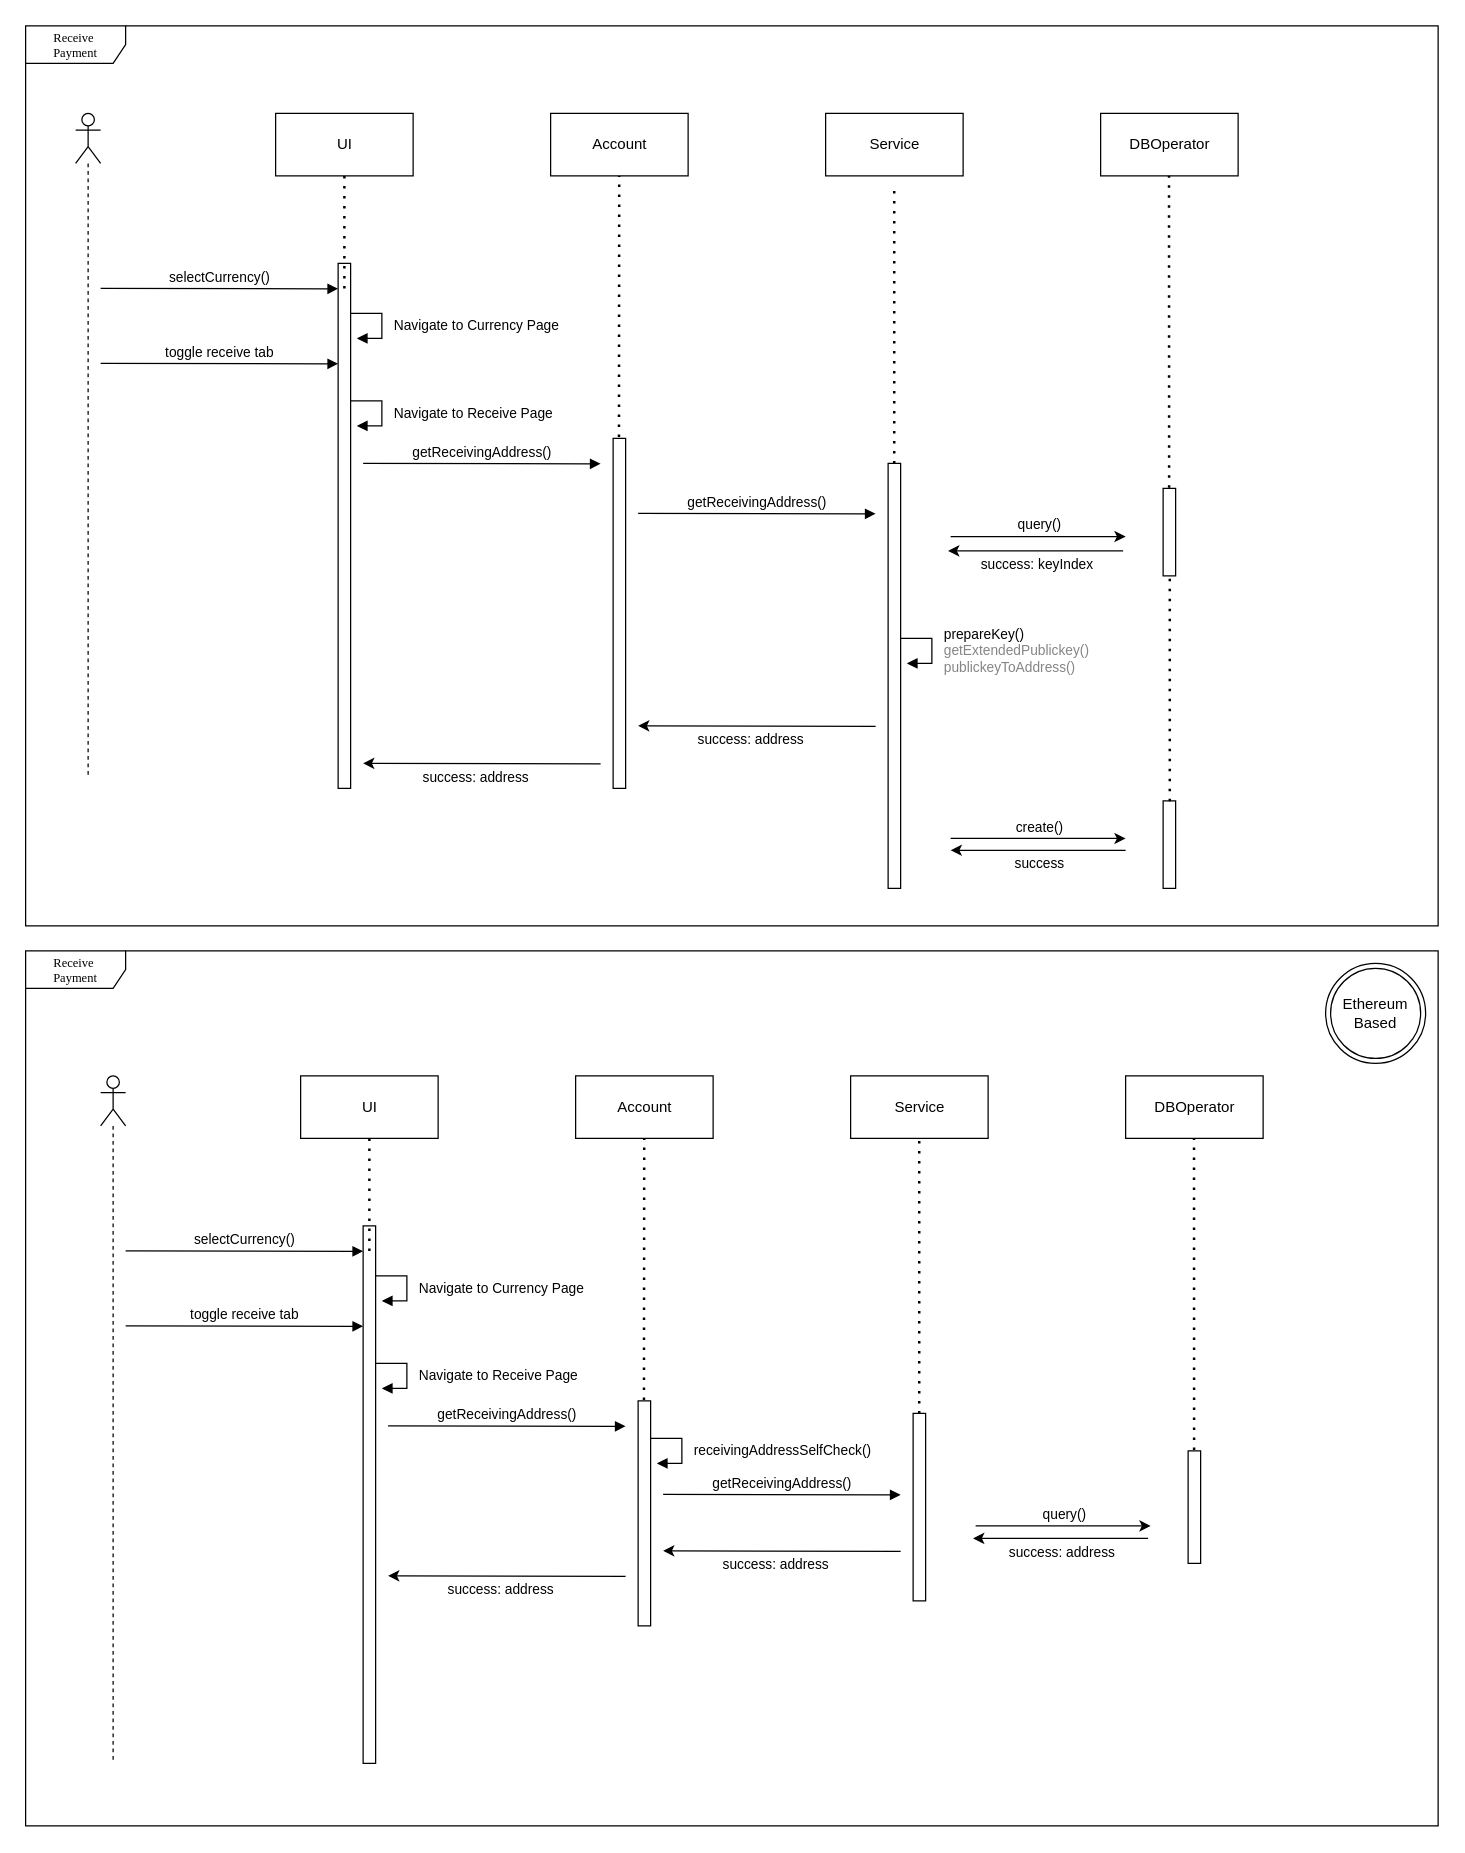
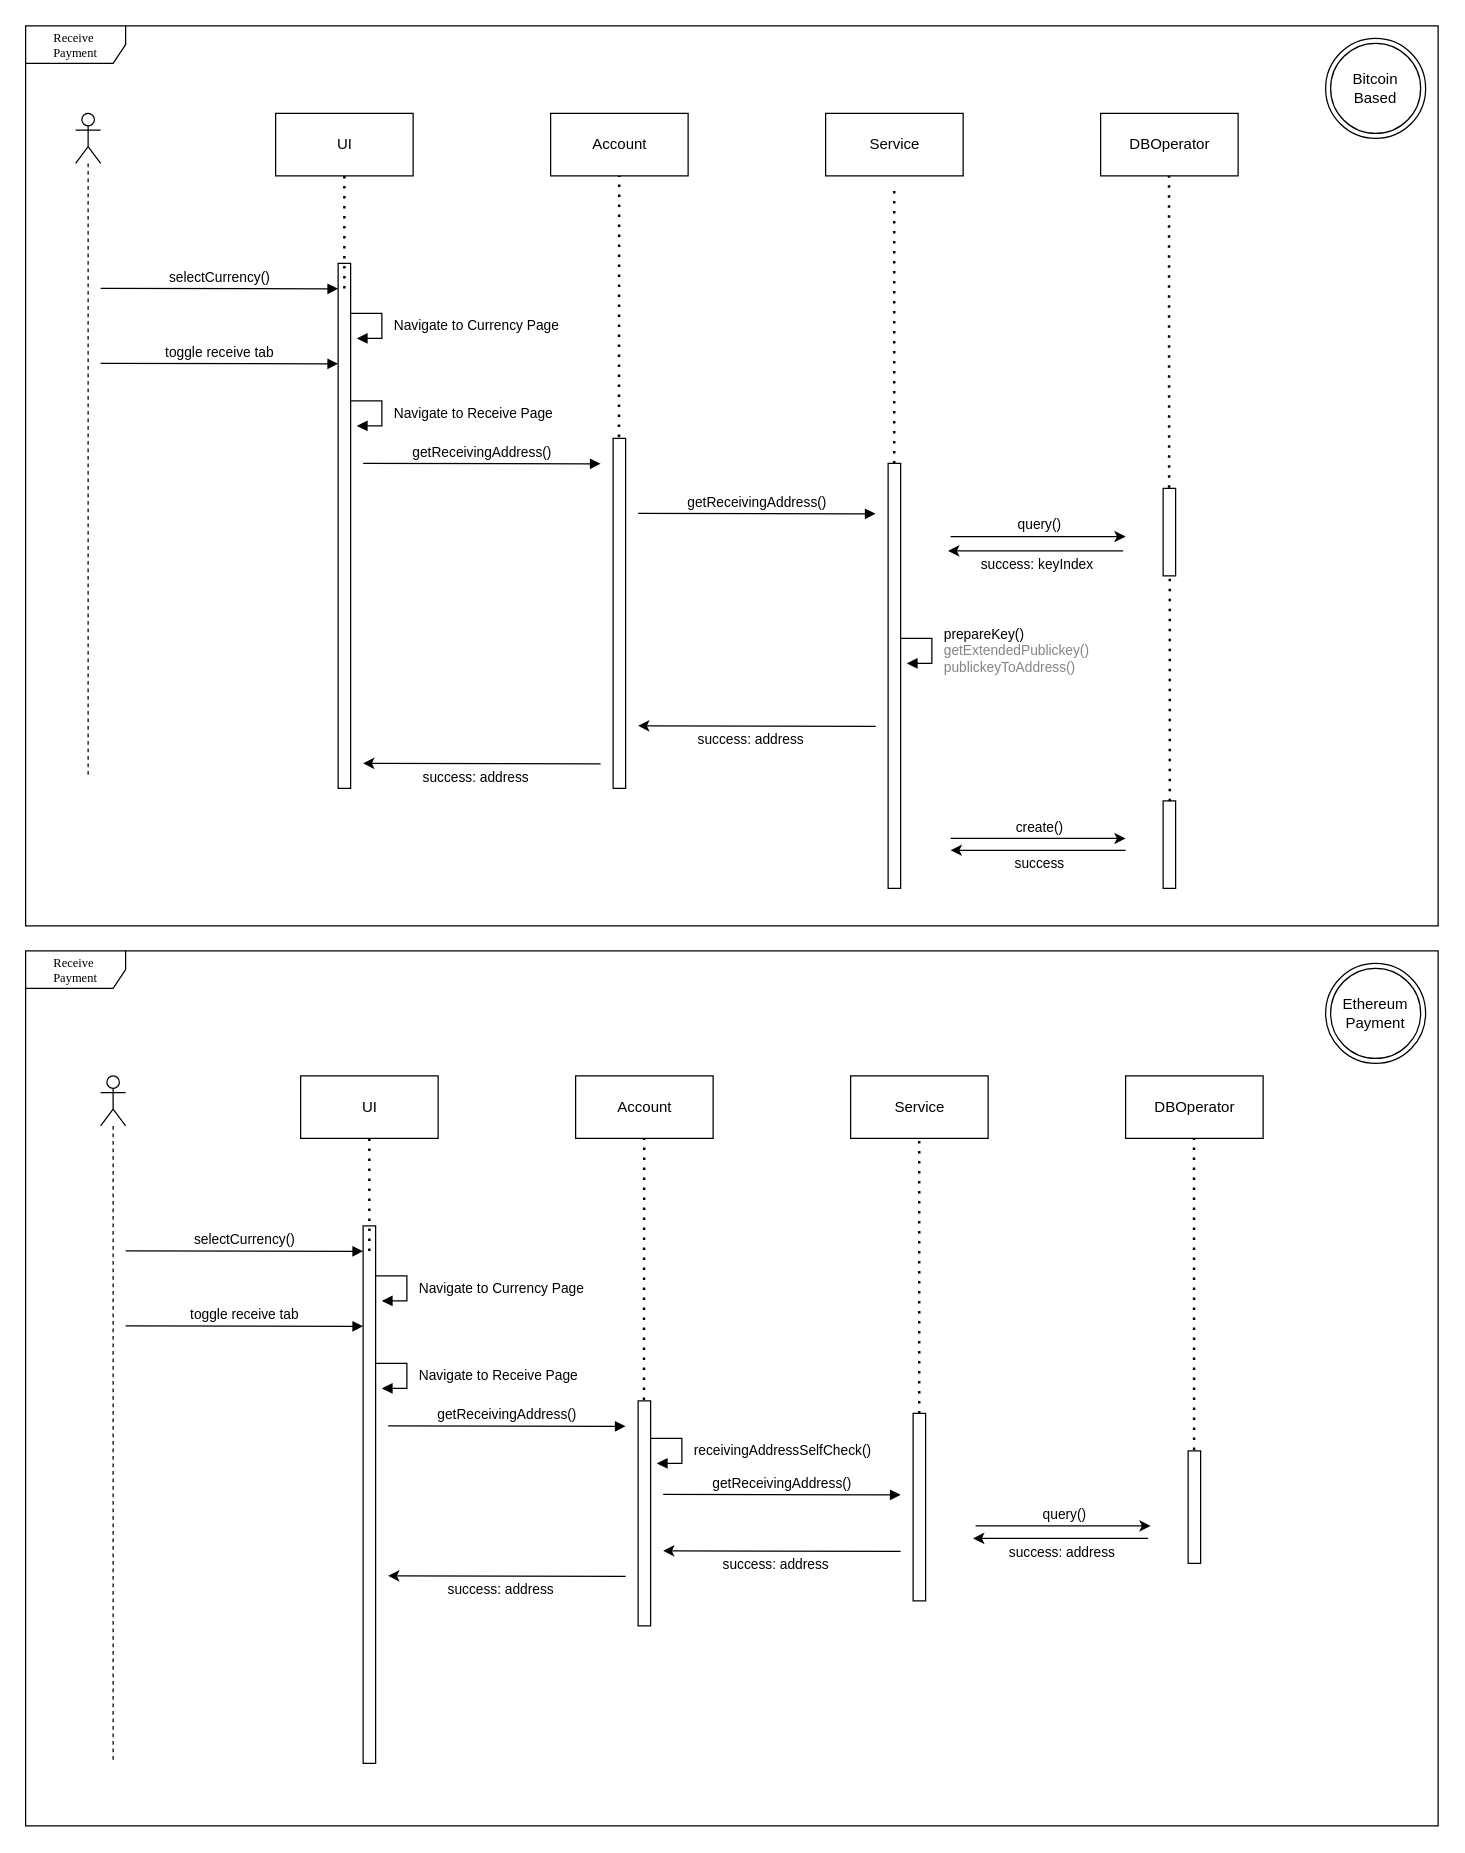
node "Bitcoin Based": added
node "Ethereum Based": label "Ethereum Based" -> "Ethereum Payment"
